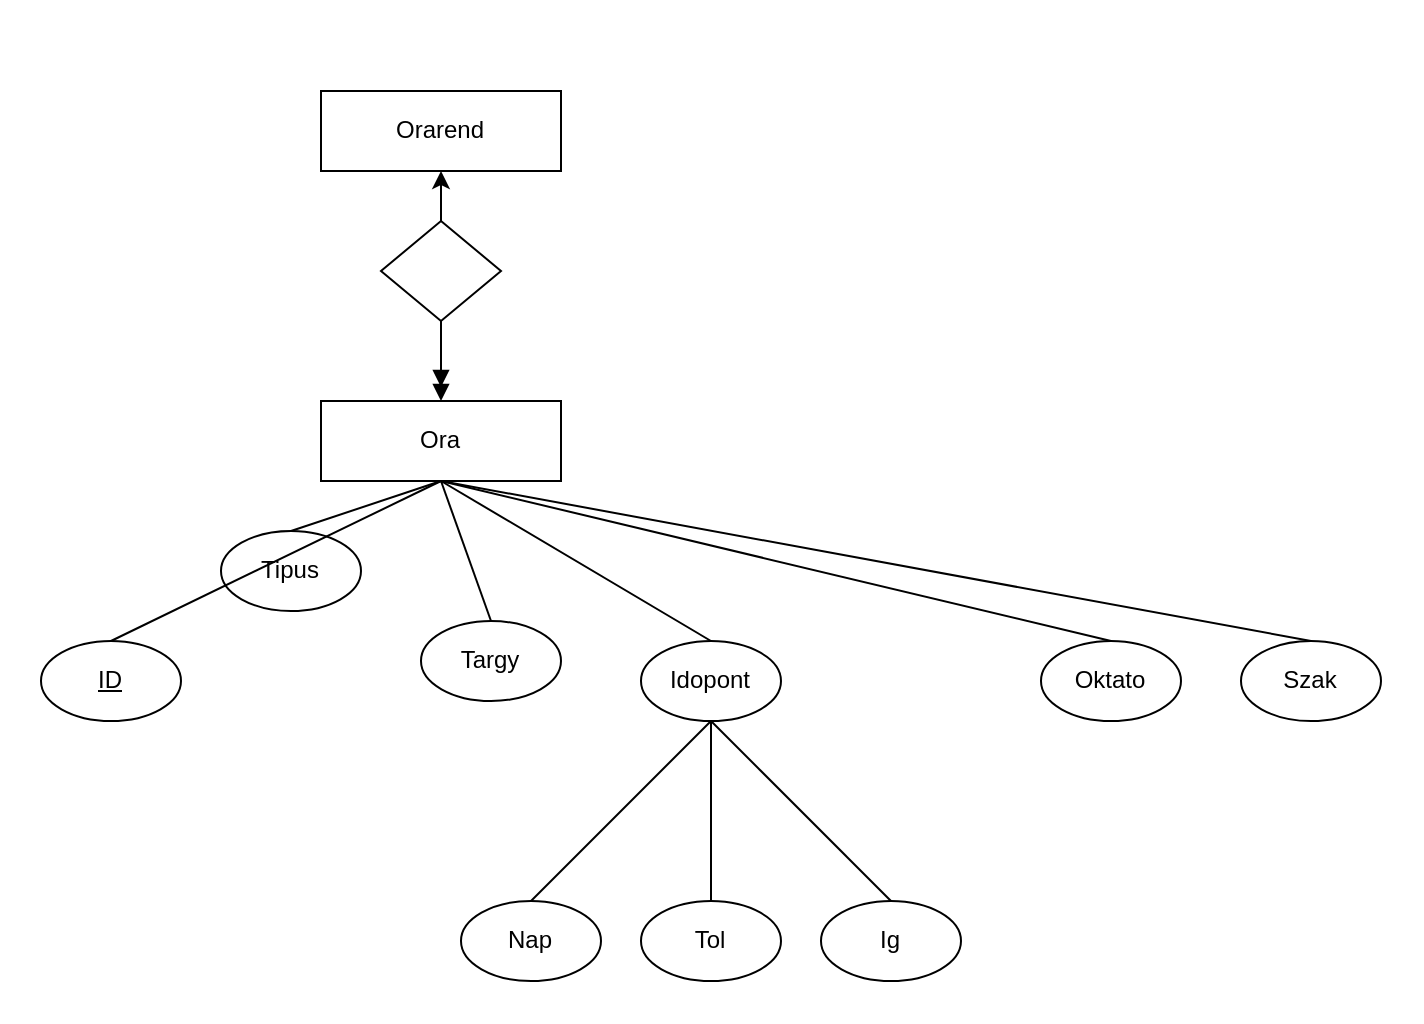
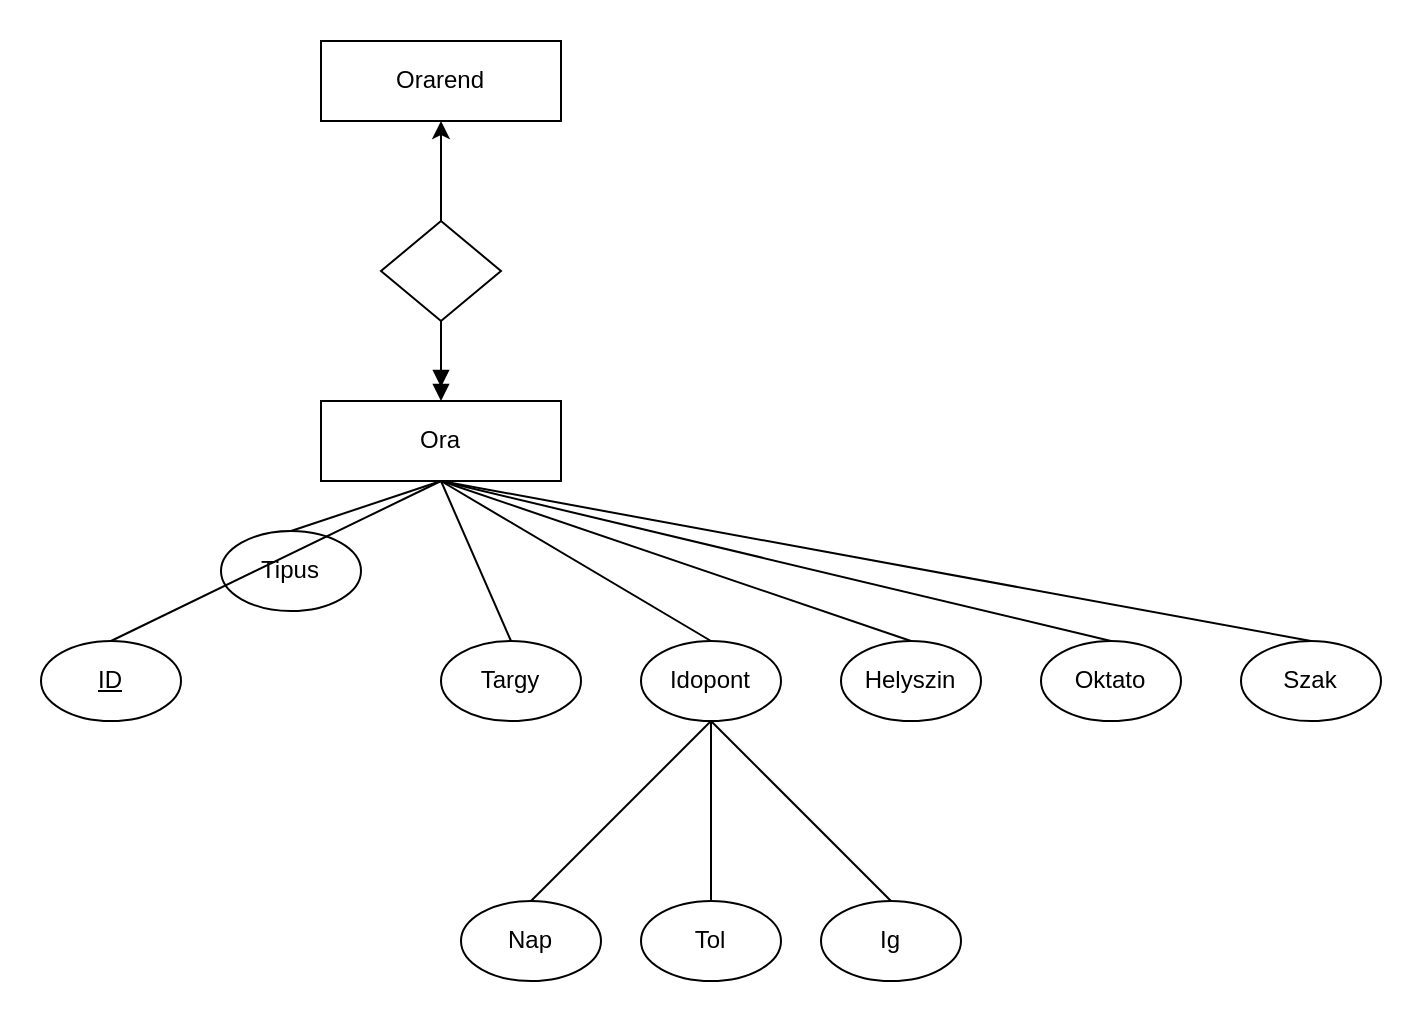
node "Orarend": moved (441, 131) -> (441, 81)
edge "Ora" -- "Helyszin": added
node "Targy": moved (491, 661) -> (511, 681)
node "Helyszin": added
